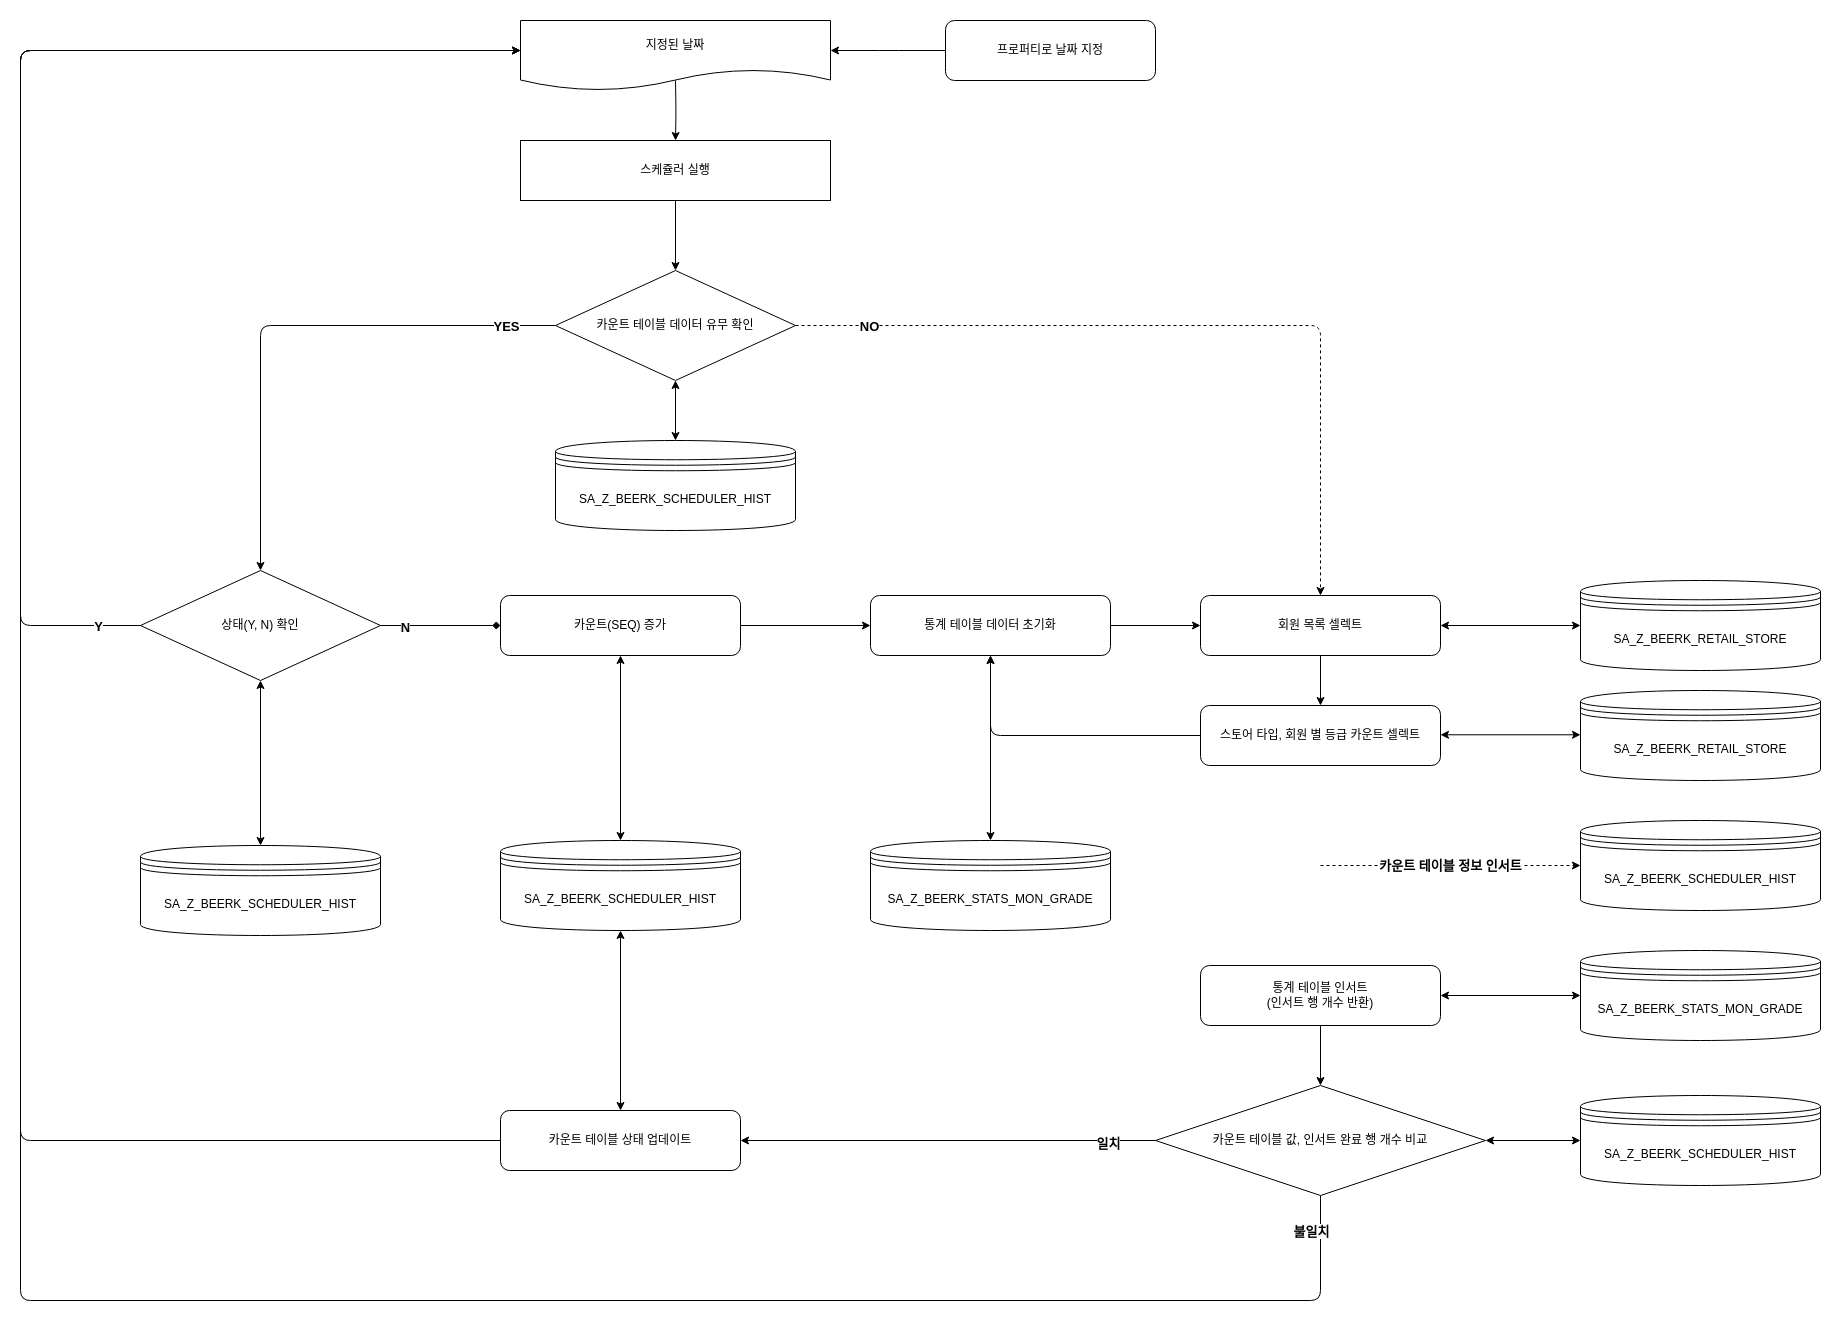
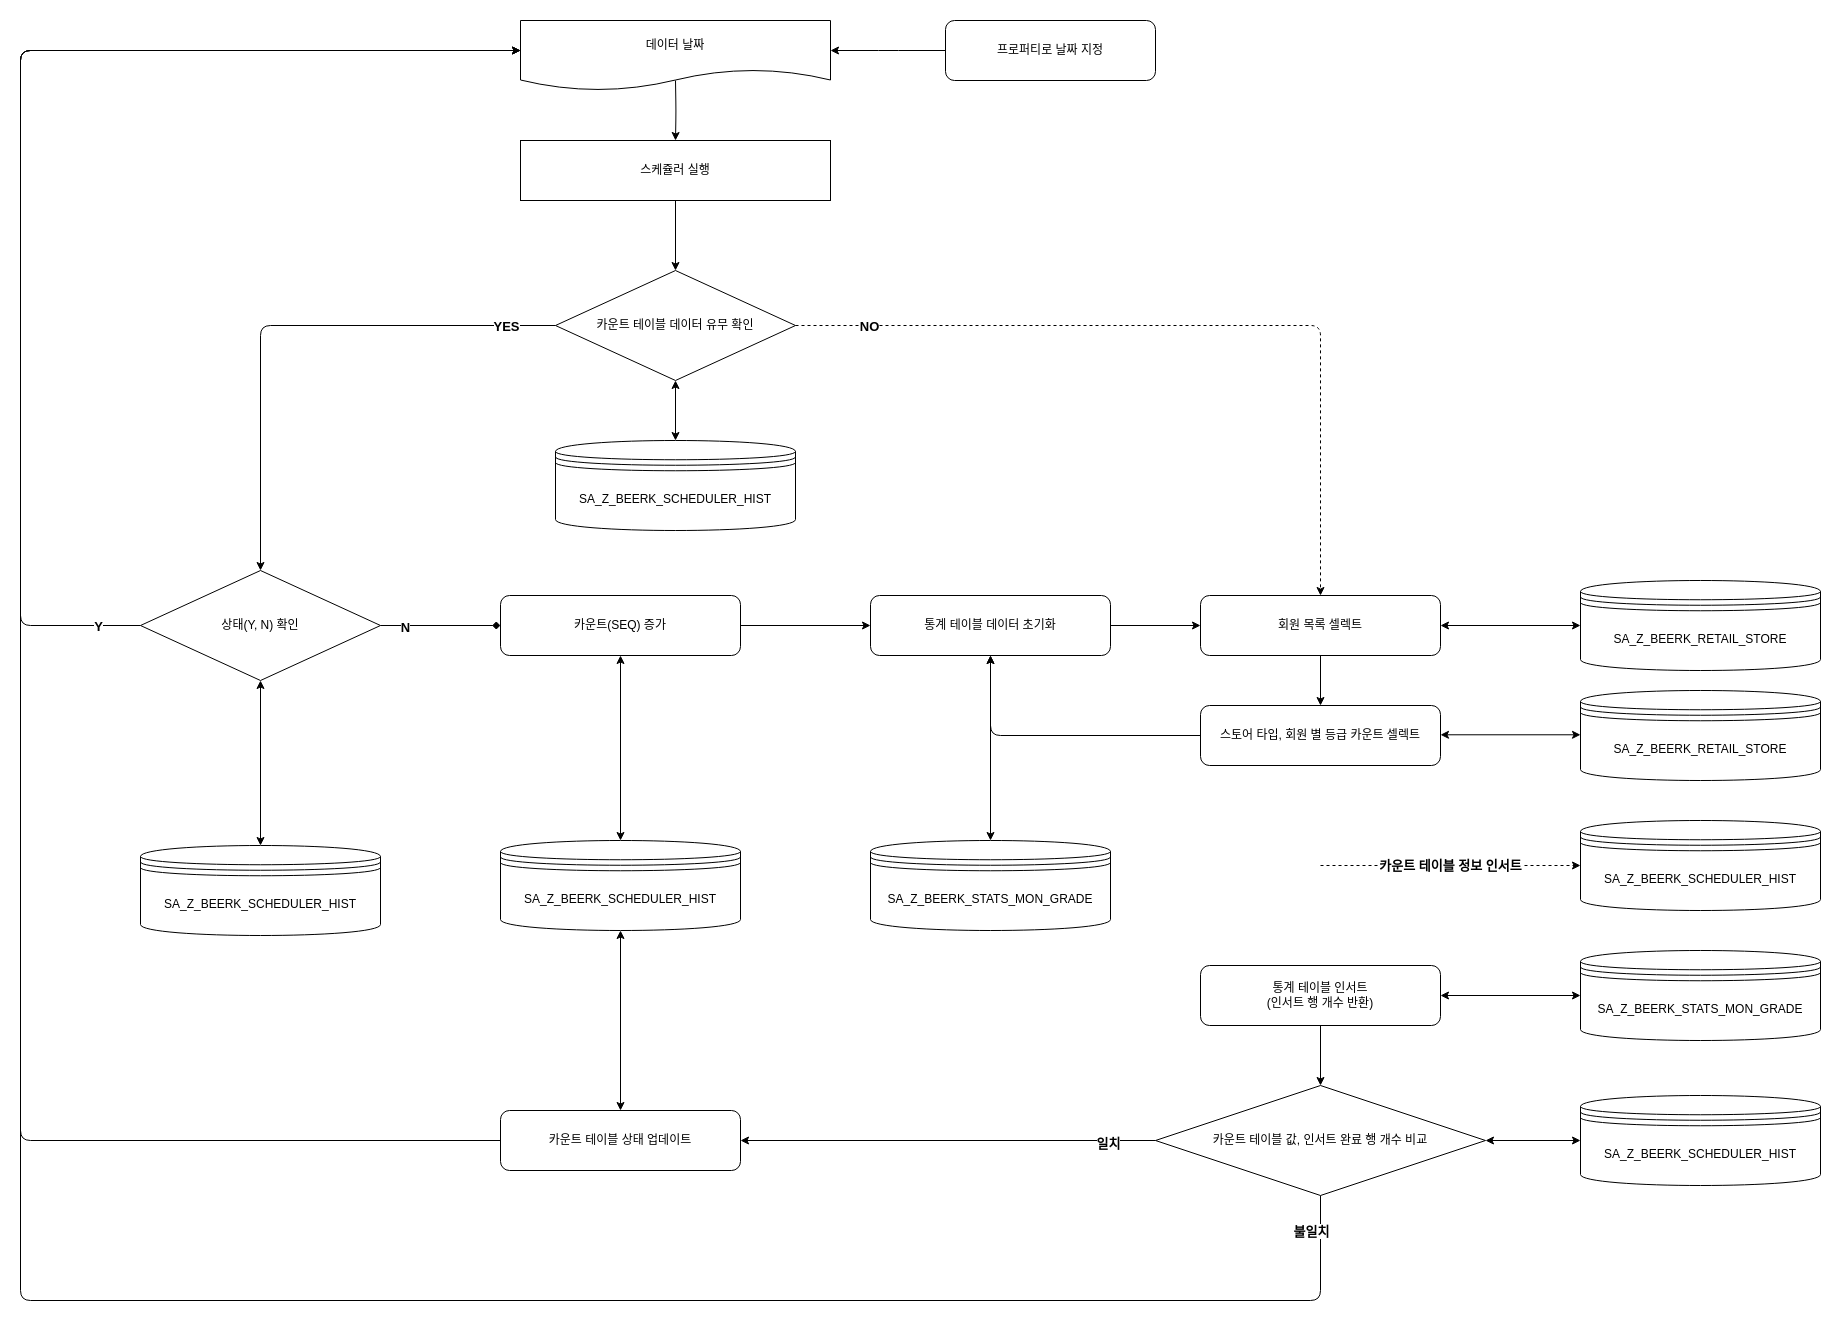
node "지정된 날짜": label "지정된 날짜" -> "데이터 날짜"
